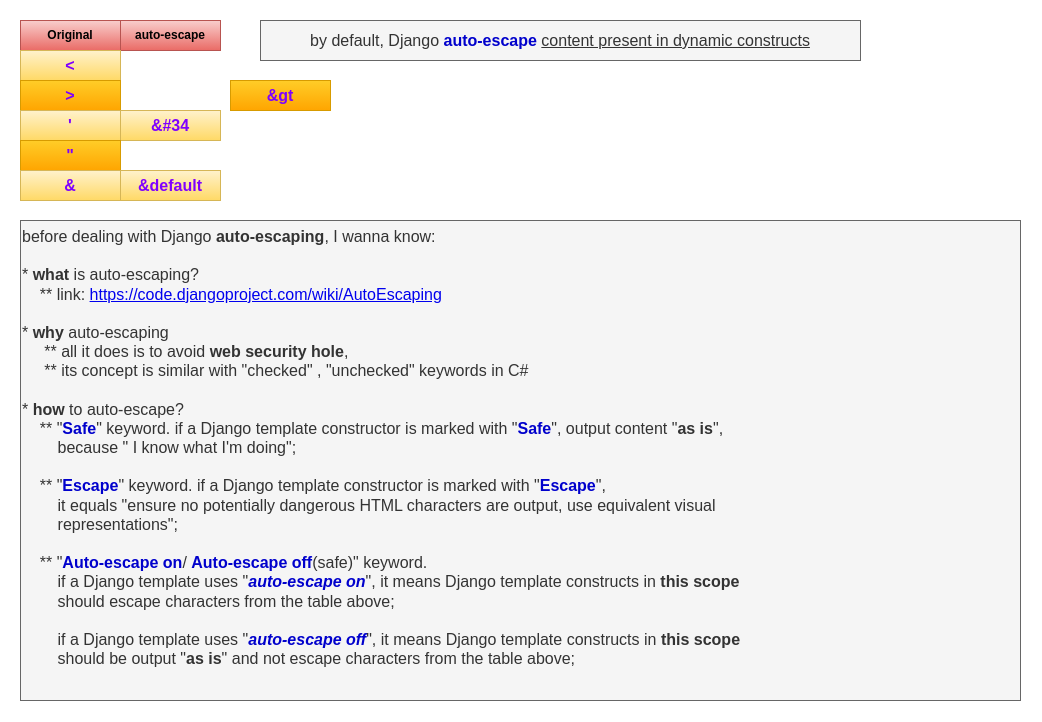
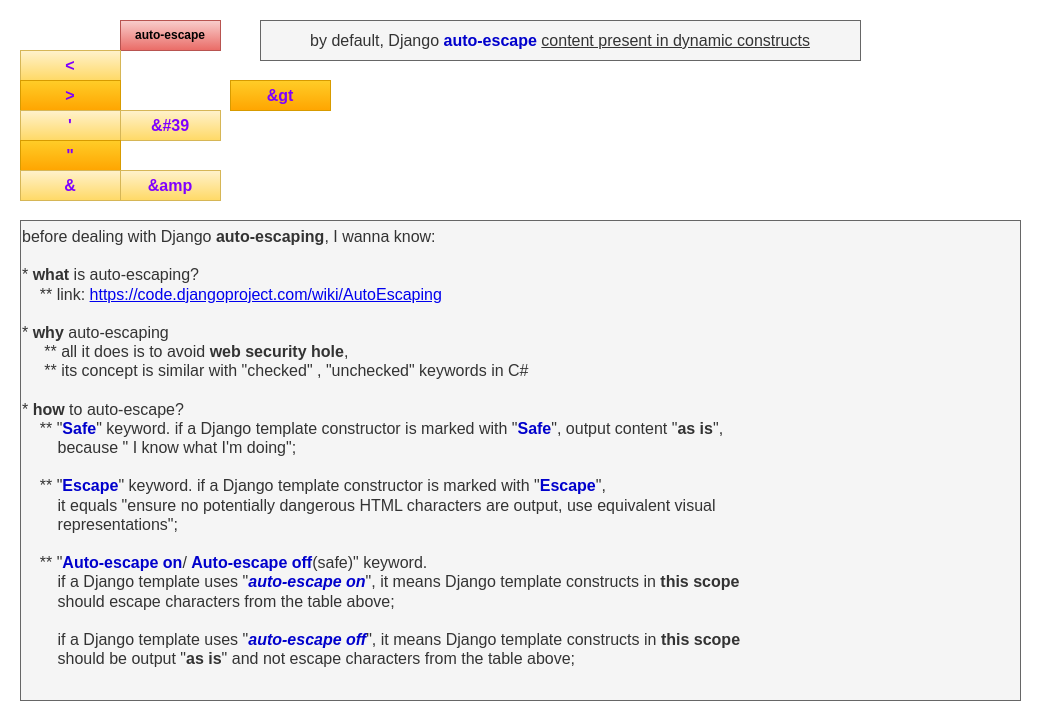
node "Original": removed
node "&#34": label "&#34" -> "&#39"
node "&default": label "&default" -> "&amp"
